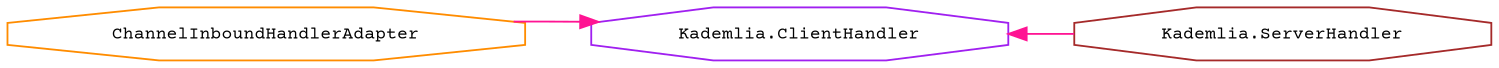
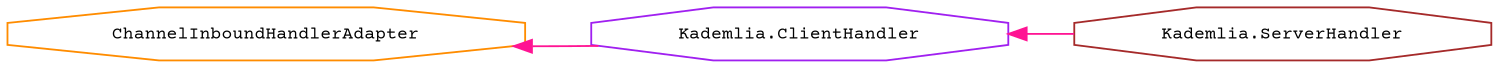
edge "ChannelInboundHandlerAdapter" -> "Kademlia.ClientHandler": reversed
